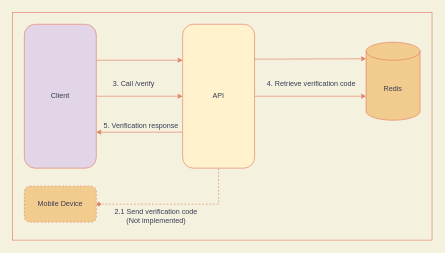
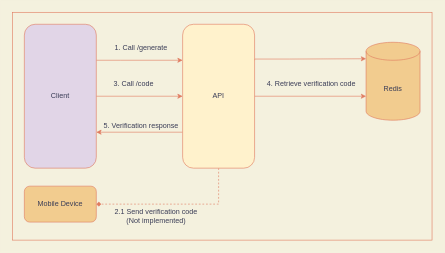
node "1. Call /generate": added
node "3. Call /verify": label "3. Call /verify" -> "3. Call /code"
node "Mobile Device": style dashed -> solid
